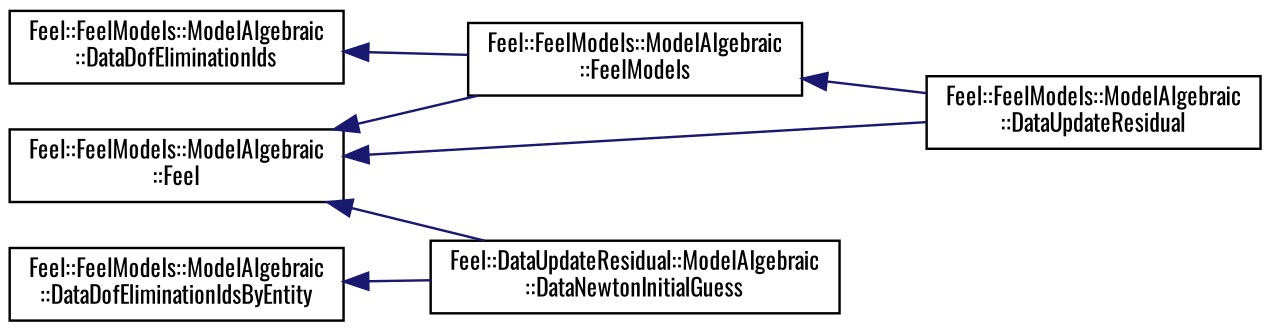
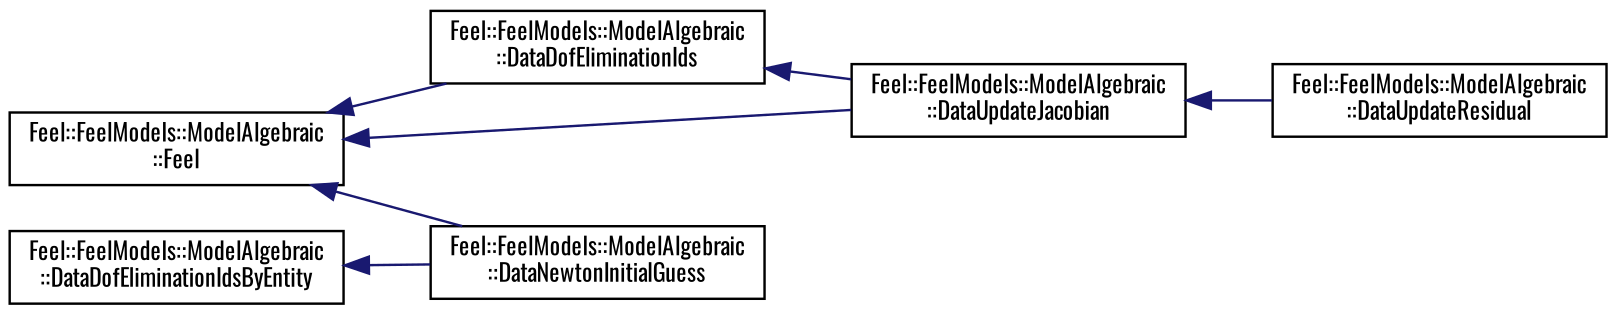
node "Feel::FeelModels::ModelAlgebraic ::FeelModels": label "Feel::FeelModels::ModelAlgebraic ::FeelModels" -> "Feel::FeelModels::ModelAlgebraic ::DataUpdateJacobian"
edge "Feel::FeelModels::ModelAlgebraic ::DataUpdateResidual" -> "Feel::FeelModels::ModelAlgebraic ::Feel": now "Feel::FeelModels::ModelAlgebraic ::DataDofEliminationIds" -> "Feel::FeelModels::ModelAlgebraic ::Feel"
node "Feel::DataUpdateResidual::ModelAlgebraic ::DataNewtonInitialGuess": label "Feel::DataUpdateResidual::ModelAlgebraic ::DataNewtonInitialGuess" -> "Feel::FeelModels::ModelAlgebraic ::DataNewtonInitialGuess"
